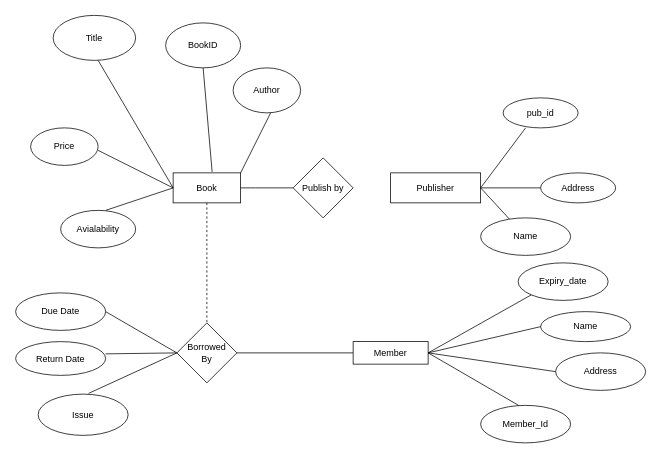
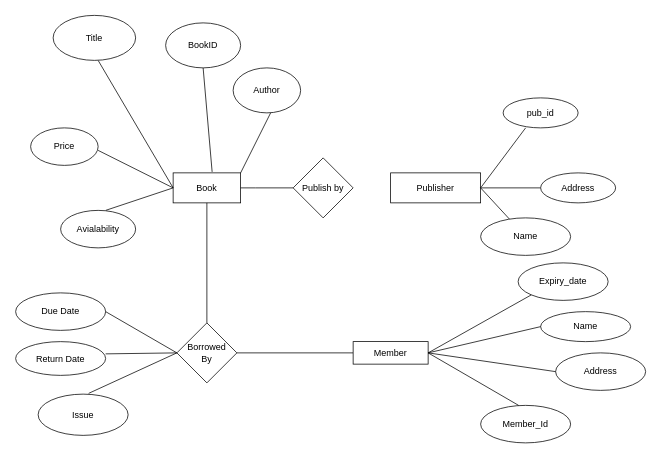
edge "Book" -- "Borrowed By": style dashed -> solid
